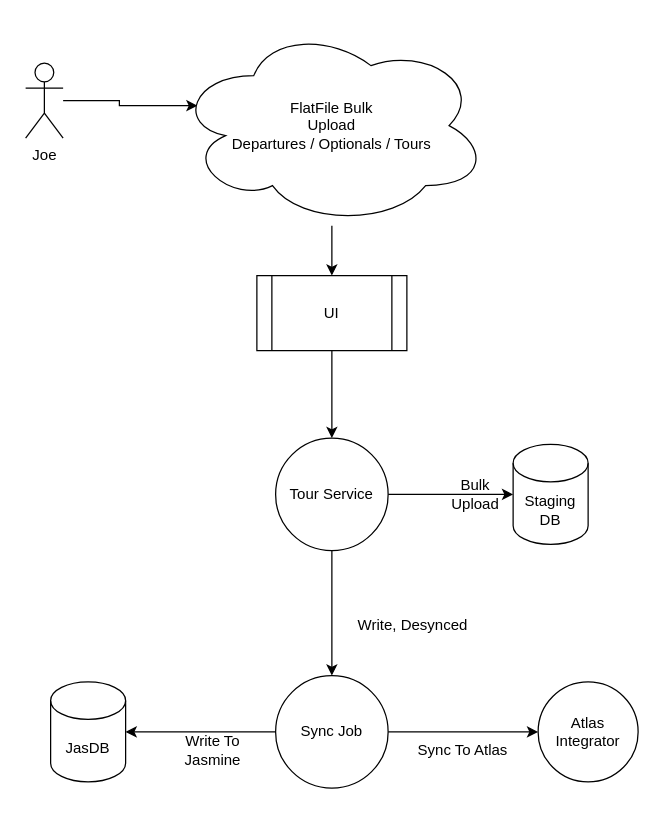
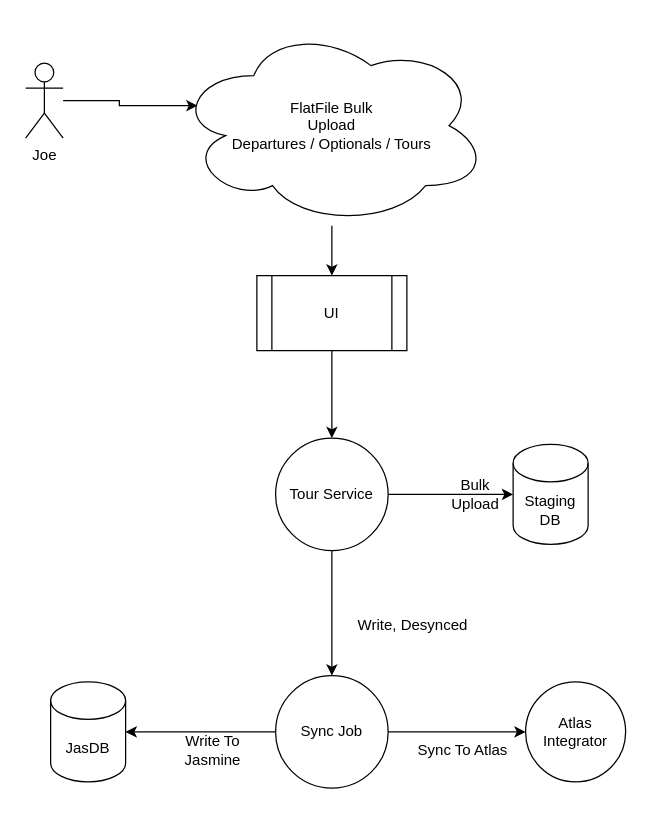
node "Atlas Integrator": moved (588, 732) -> (576, 732)
